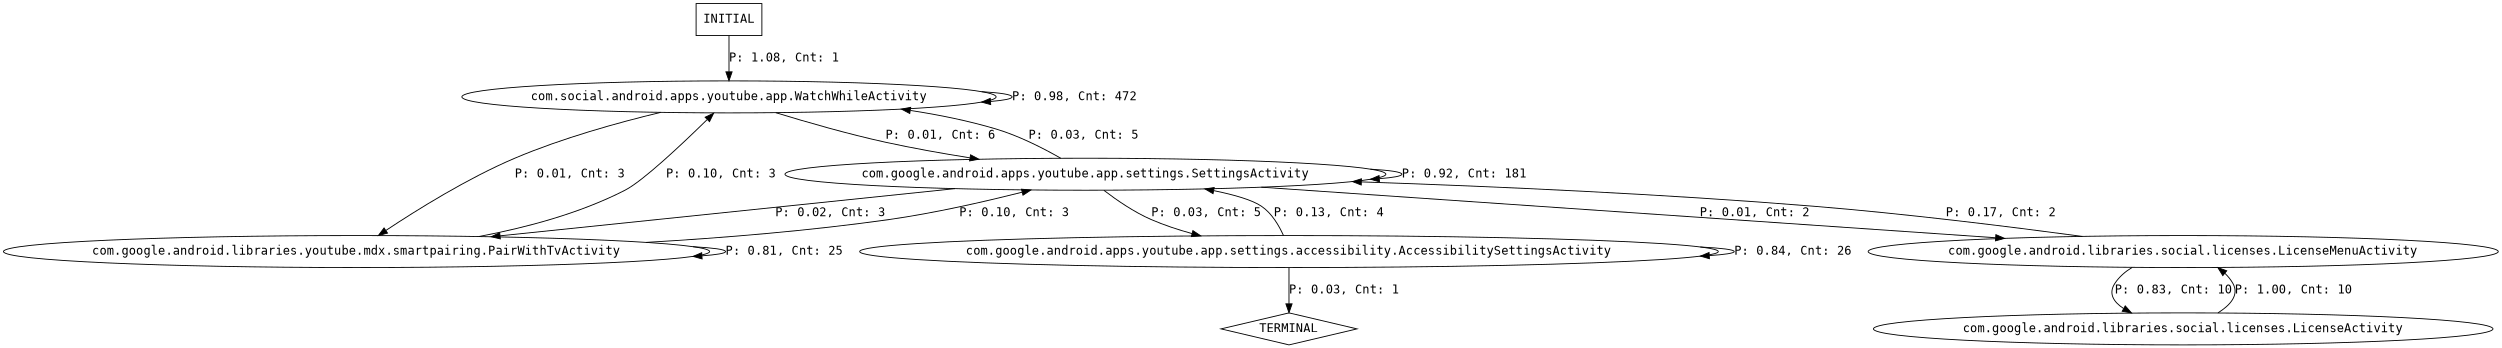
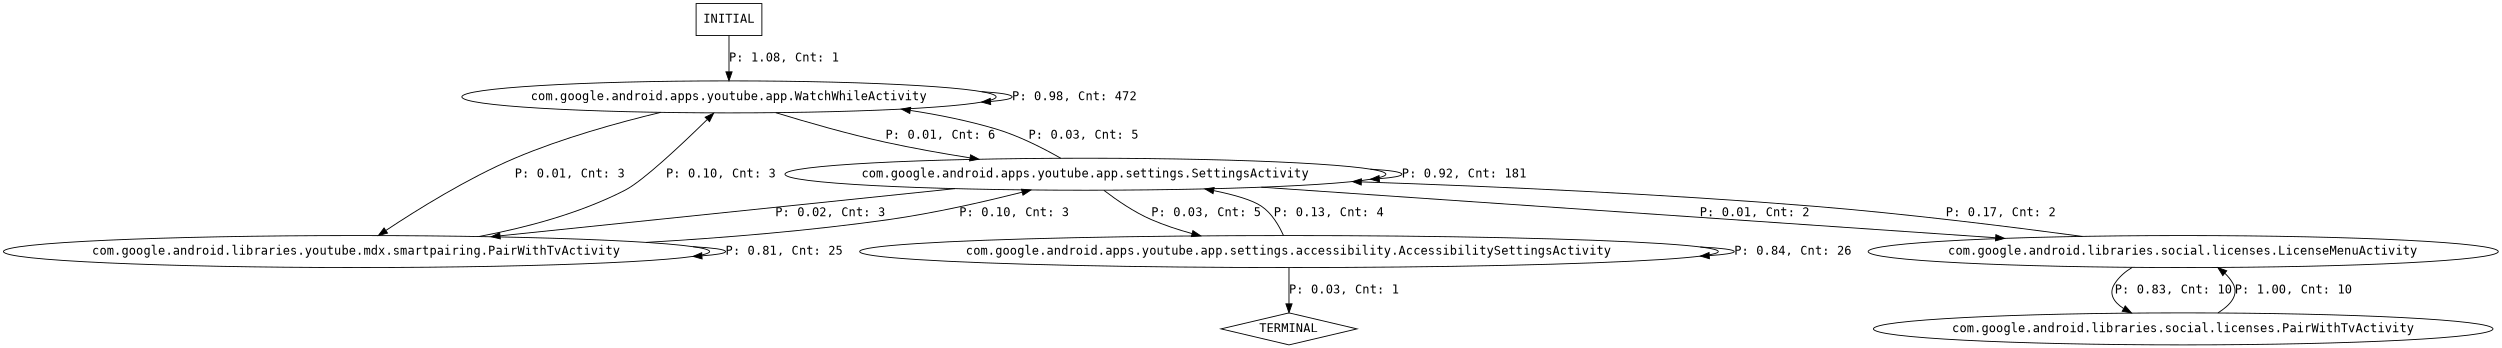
node "com.social.android.apps.youtube.app.WatchWhileActivity": label "com.social.android.apps.youtube.app.WatchWhileActivity" -> "com.google.android.apps.youtube.app.WatchWhileActivity"
node "com.google.android.libraries.social.licenses.LicenseActivity": label "com.google.android.libraries.social.licenses.LicenseActivity" -> "com.google.android.libraries.social.licenses.PairWithTvActivity"
